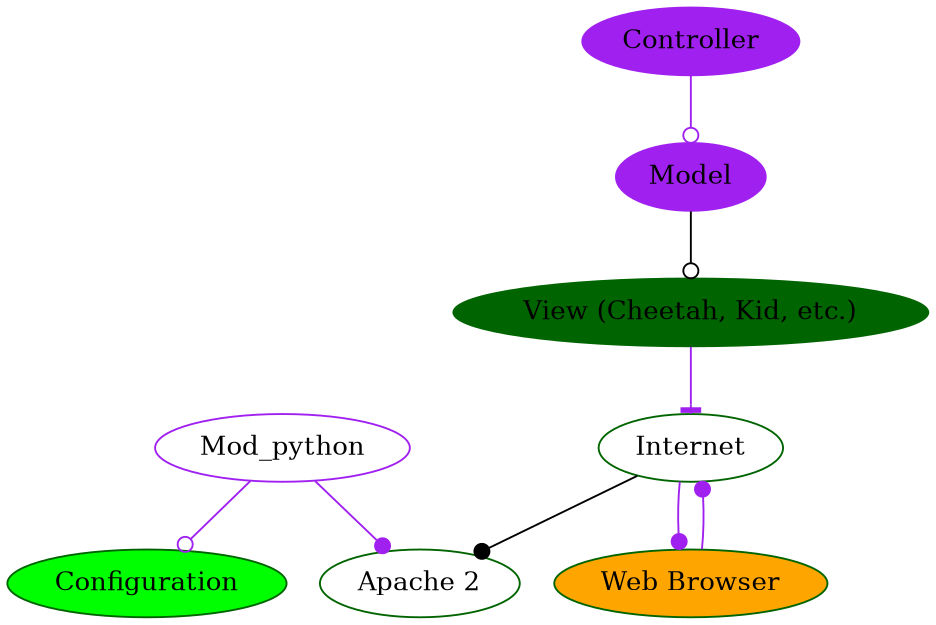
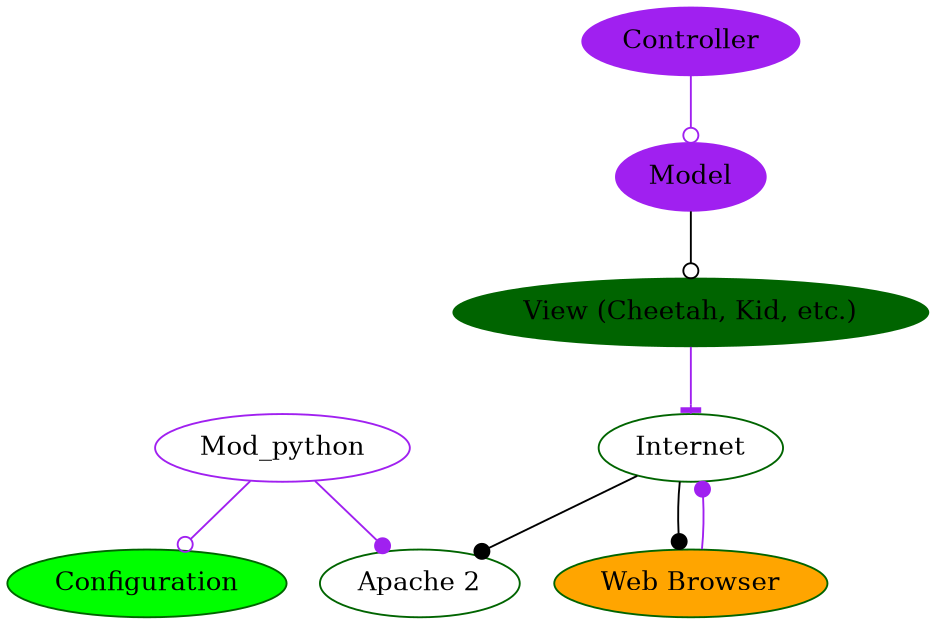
edge "Internet" -> "Web Browser": color purple -> black
